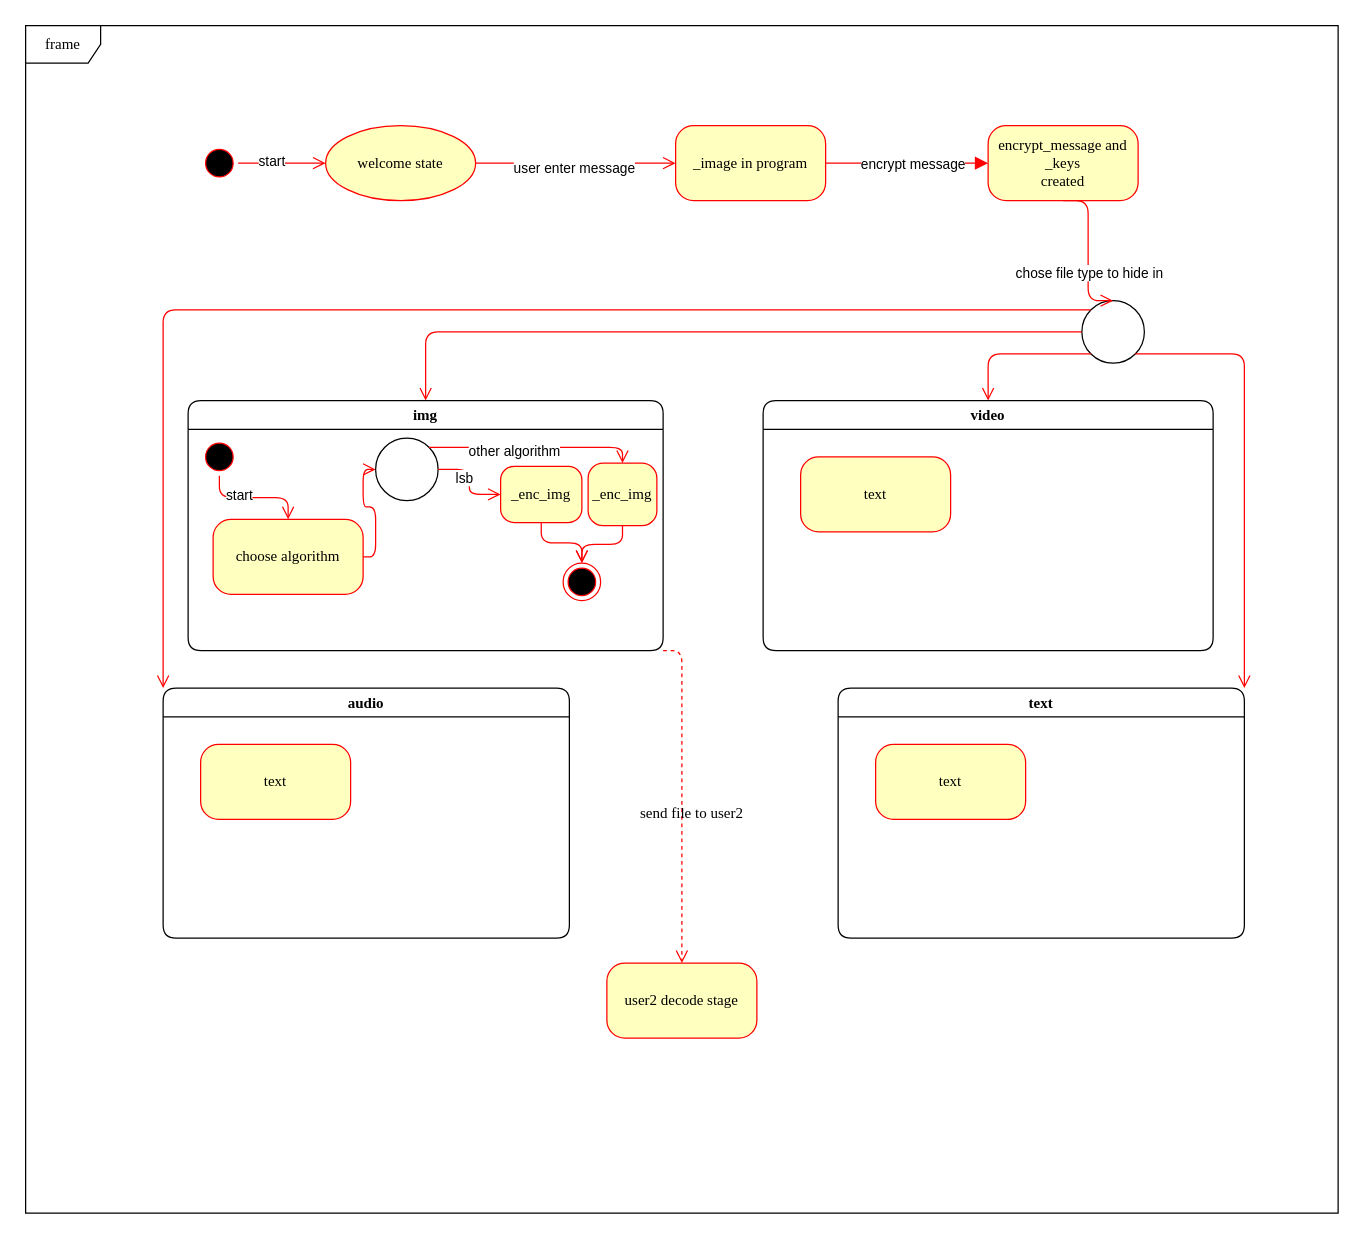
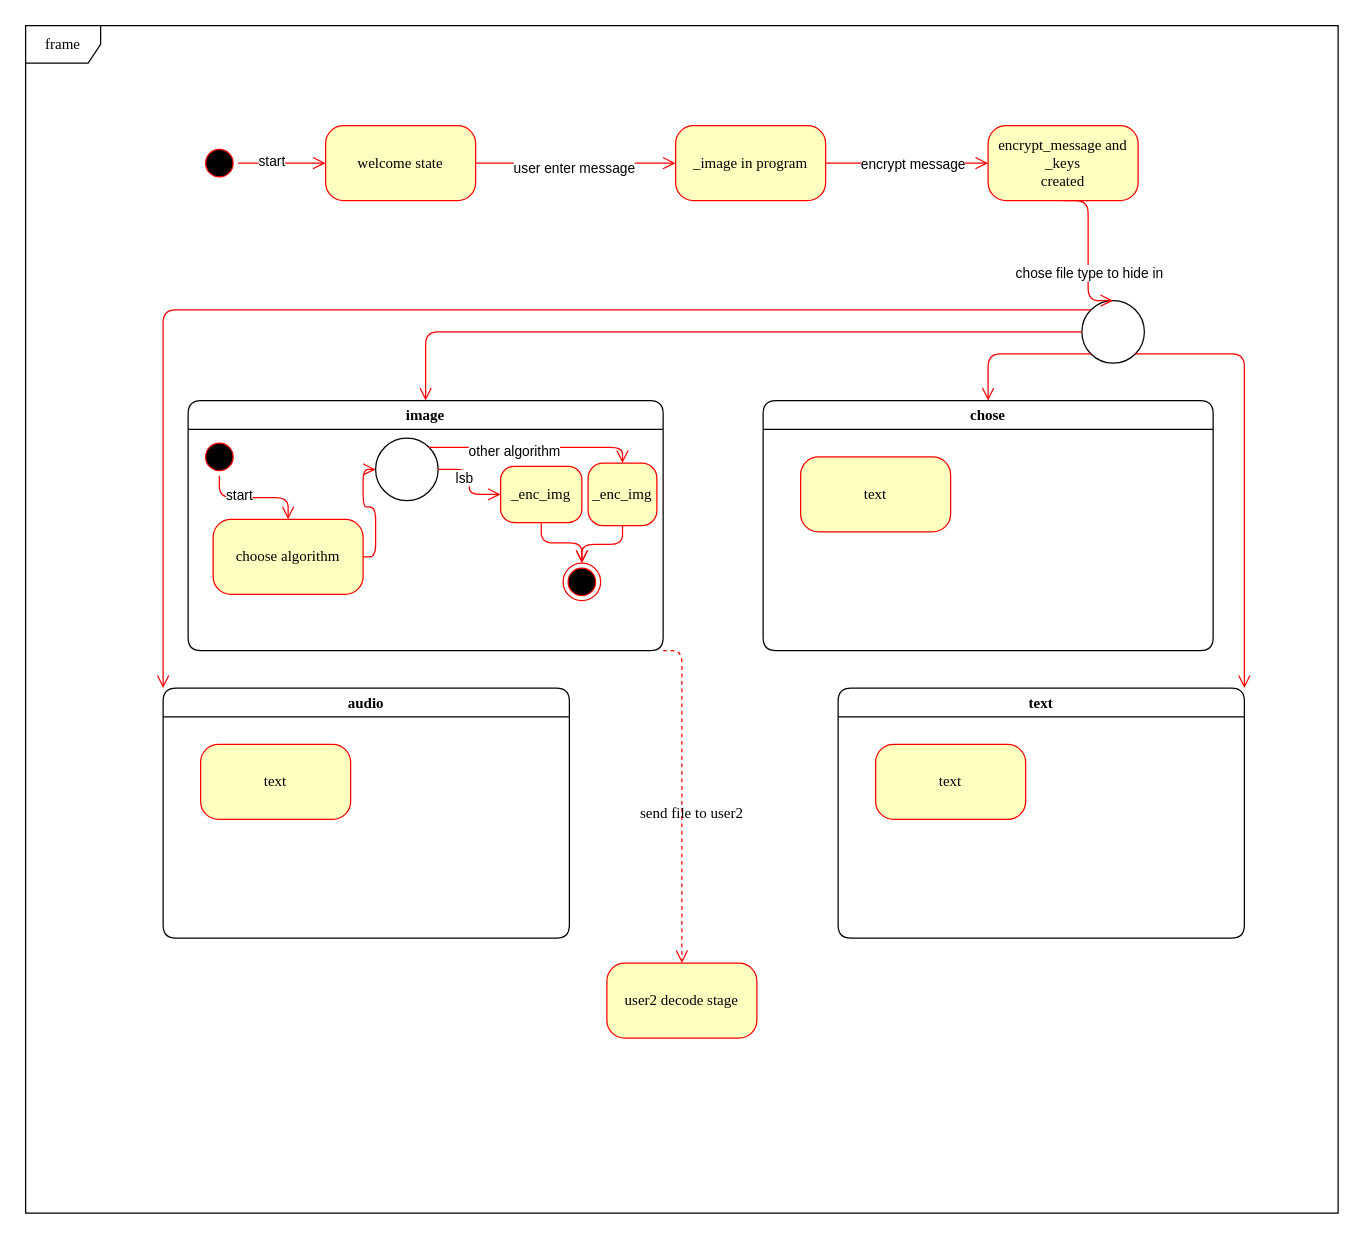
node "welcome state": shape ellipse -> rounded rectangle
edge "_image in program" -> "encrypt_message and _keys created": arrowhead block -> open
node "img": label "img" -> "image"
node "video": label "video" -> "chose"
